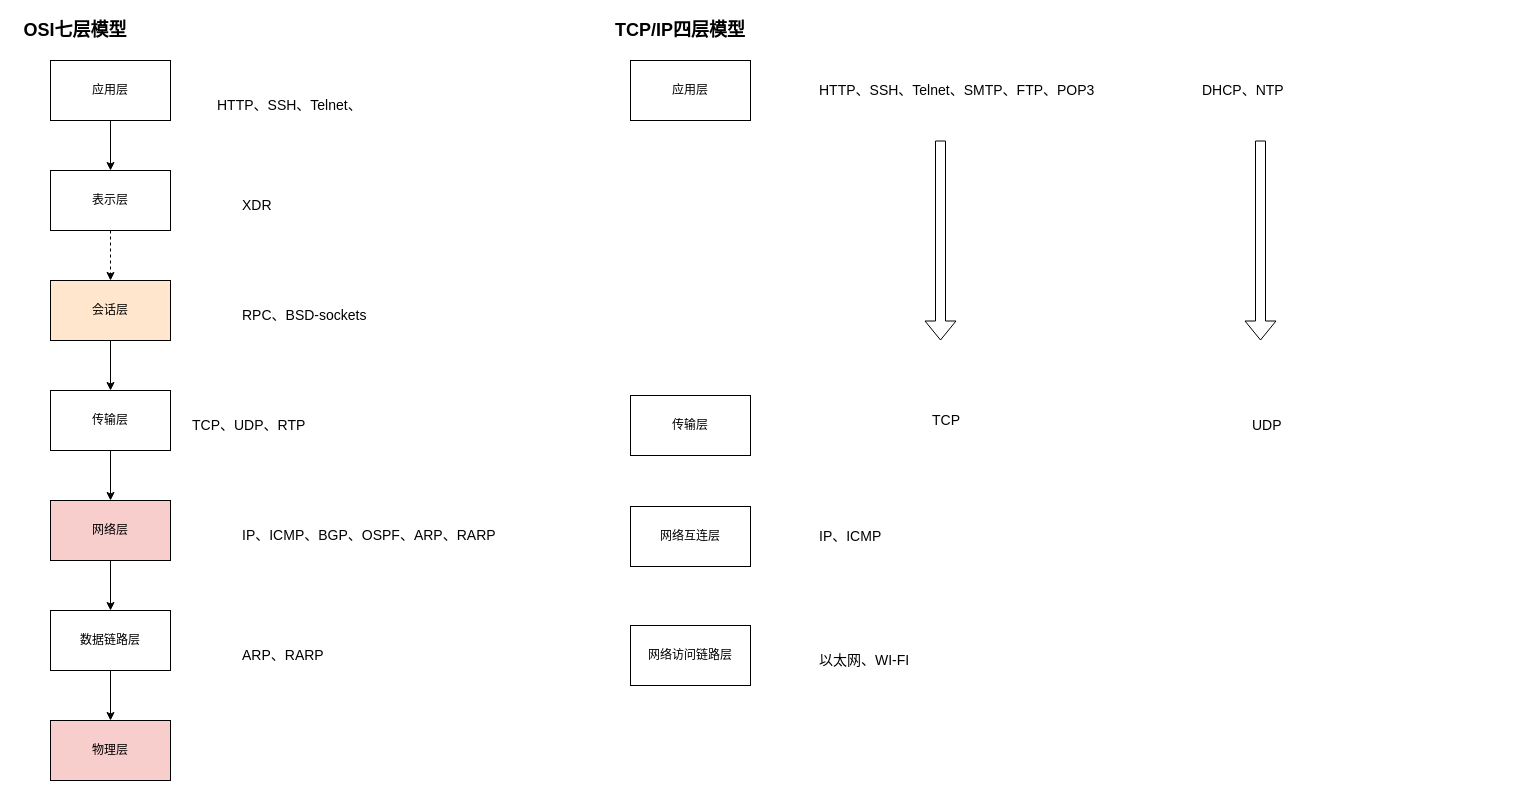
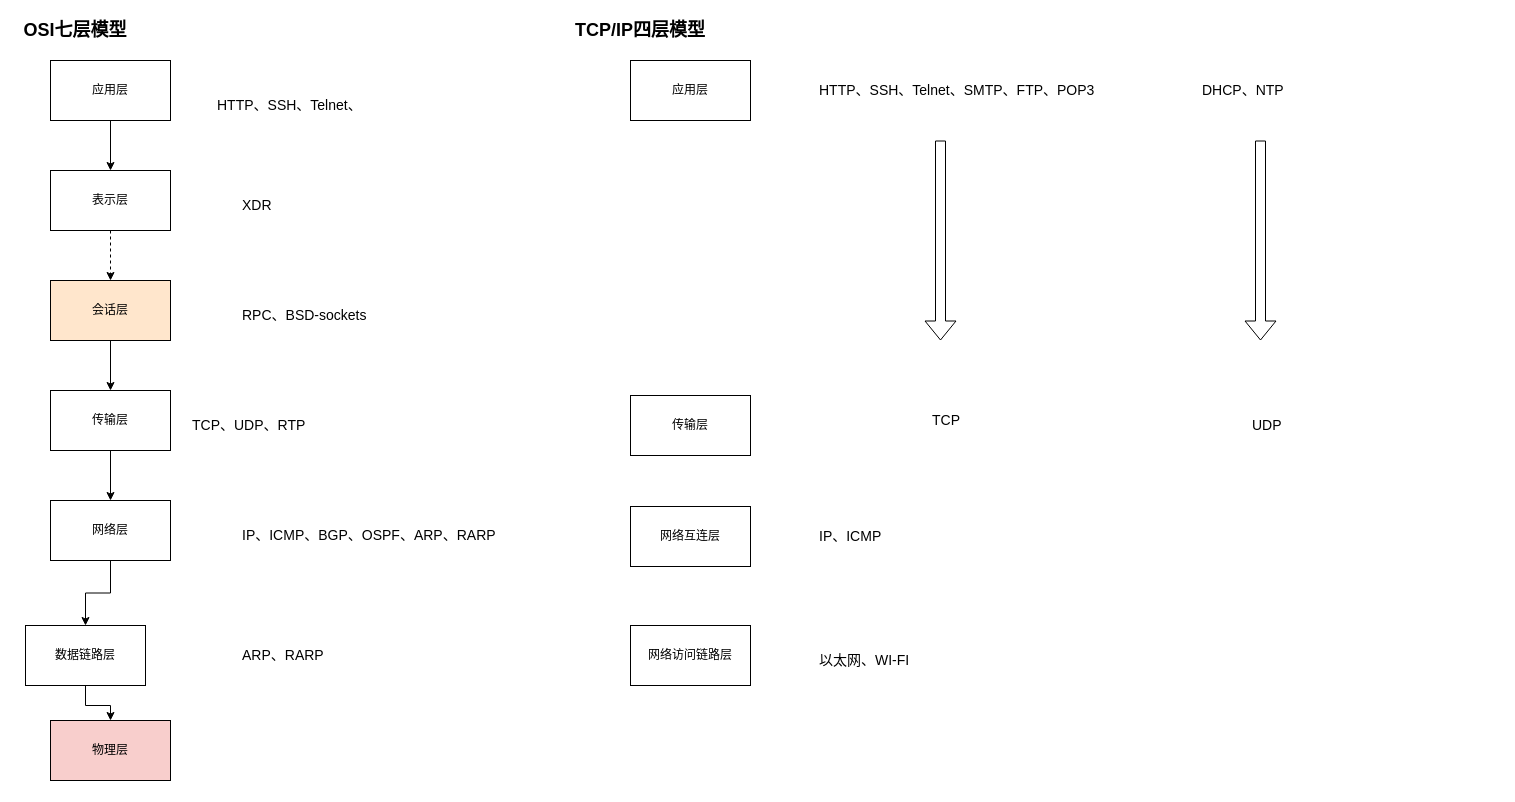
node "TCP/IP四层模型": moved (681, 31) -> (641, 31)
node "网络层": fillcolor #f8cecc -> #ffffff
node "数据链路层": moved (111, 641) -> (86, 656)
